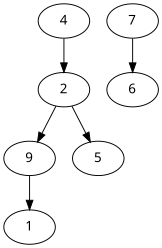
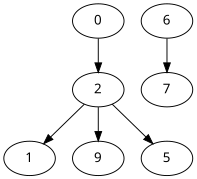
node "4": label "4" -> "0"
edge "7" -> "6": reversed
edge "9" -> "1": now "2" -> "1"
